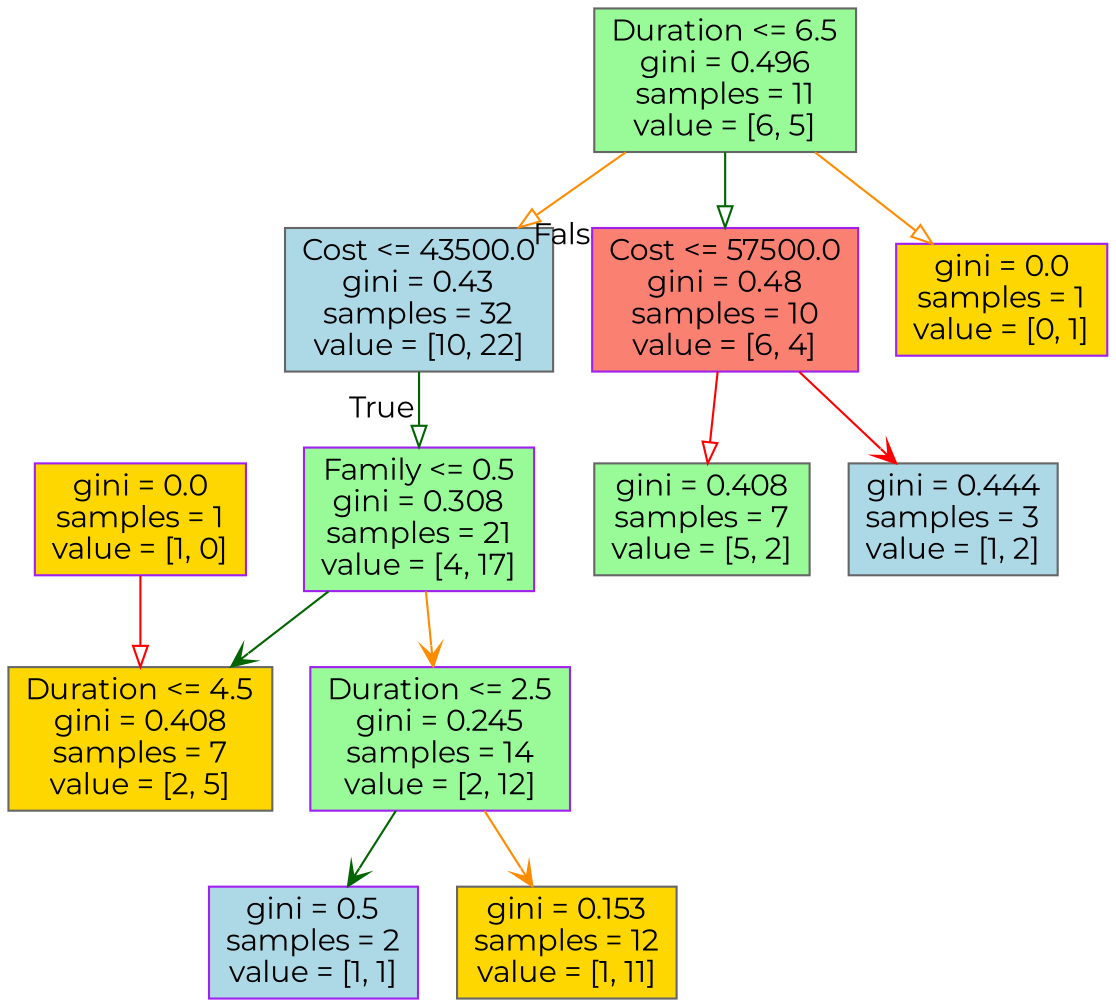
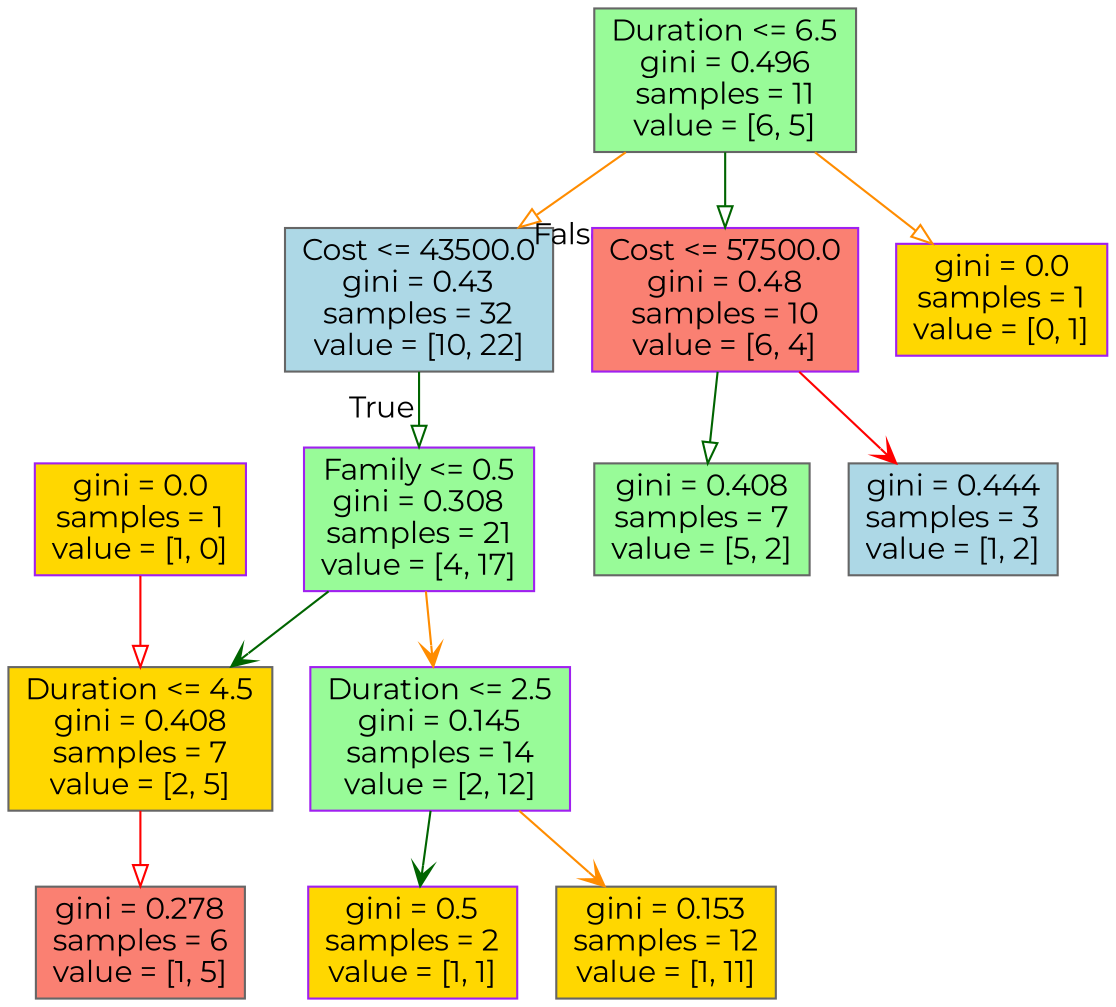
edge "Cost <= 57500.0 gini = 0.48 samples = 10 value = [6, 4]" -> "gini = 0.408 samples = 7 value = [5, 2]": color red -> darkgreen
node "Duration <= 2.5 gini = 0.245 samples = 14 value = [2, 12]": label "Duration <= 2.5 gini = 0.245 samples = 14 value = [2, 12]" -> "Duration <= 2.5 gini = 0.145 samples = 14 value = [2, 12]"
node "gini = 0.278 samples = 6 value = [1, 5]": added
node "gini = 0.5 samples = 2 value = [1, 1]": fillcolor lightblue -> gold
